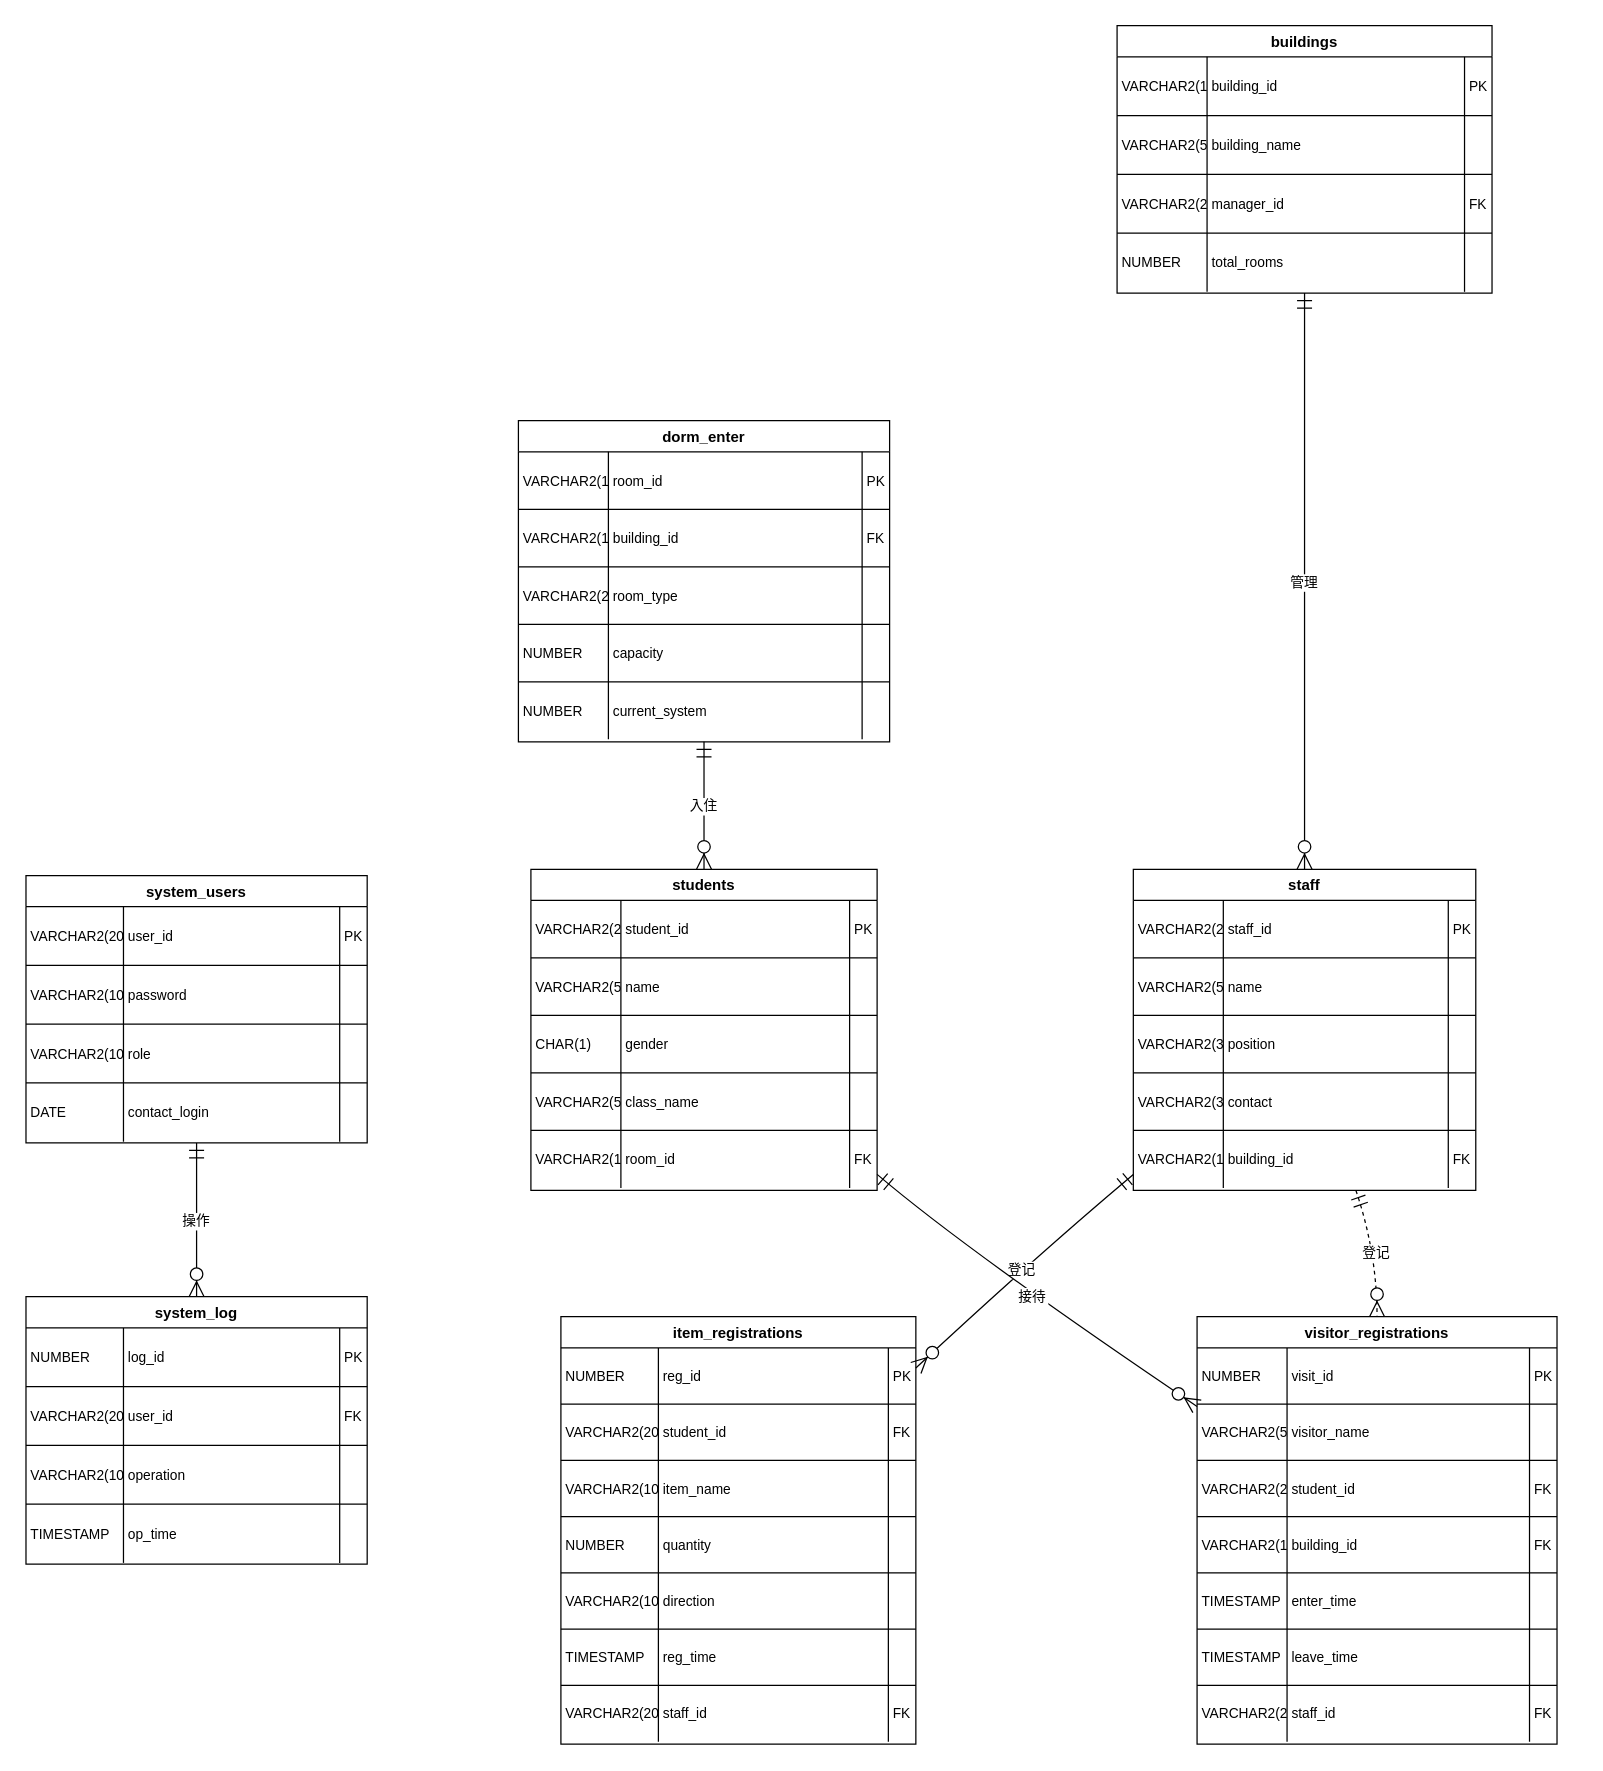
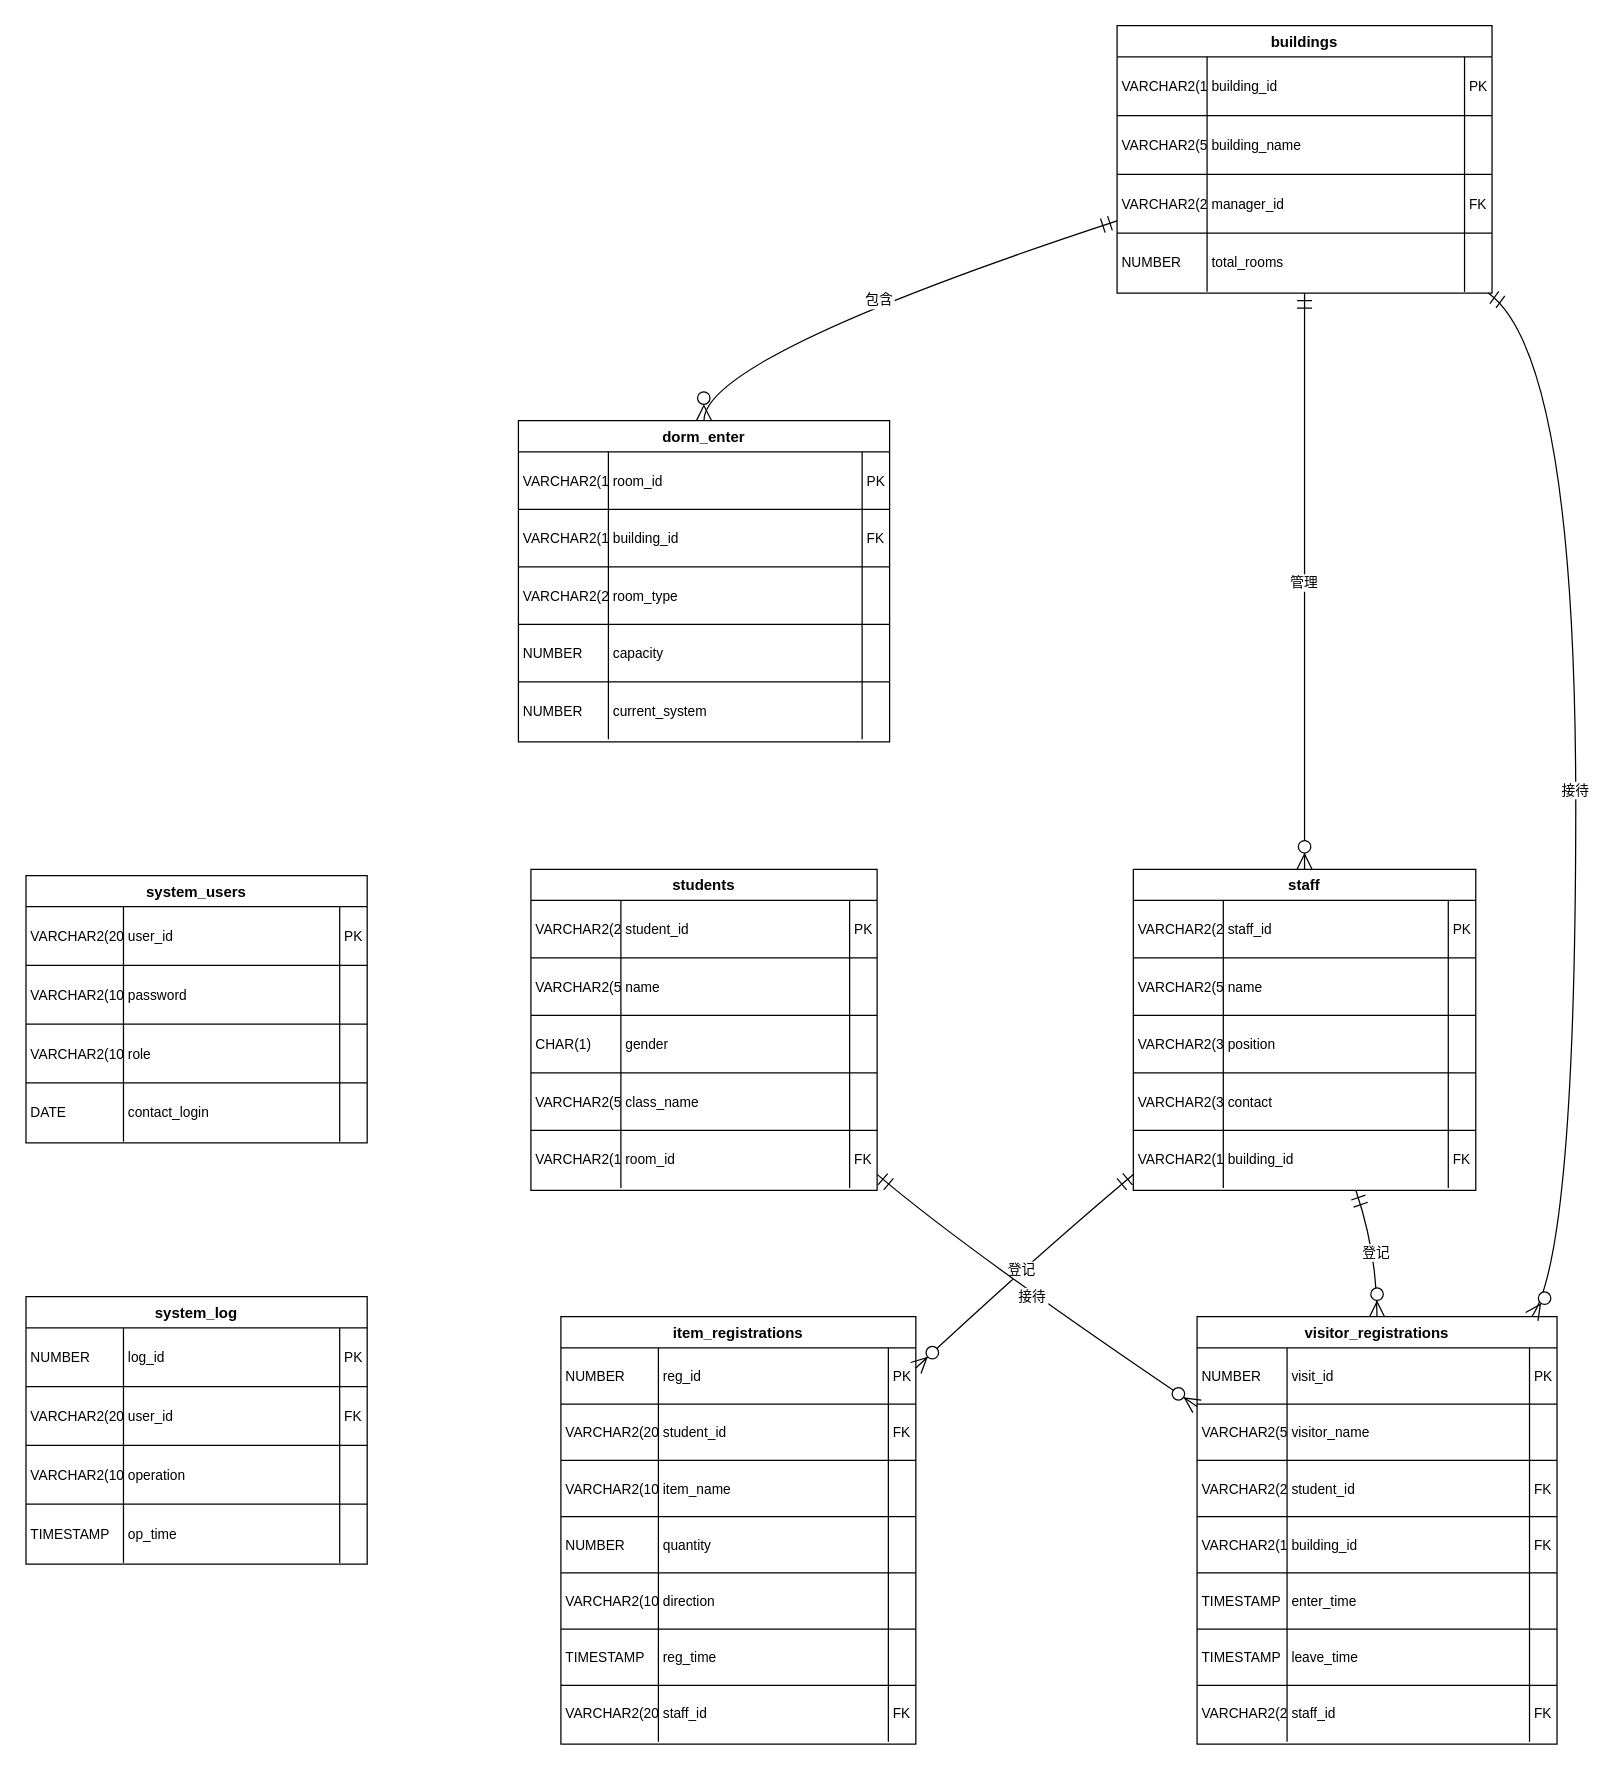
edge "buildings" -- "dorm_enter": added, label "包含"
edge "buildings" -- "visitor_registrations": added, label "接待"
edge "dorm_enter" -- "students": removed, label "入住"
edge "staff" -- "visitor_registrations": style dashed -> solid
edge "system_users" -- "system_log": removed, label "操作"
